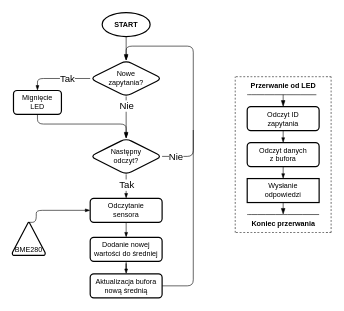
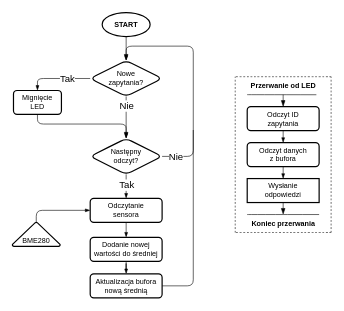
node "BME280": size 33x33 -> 48x24
